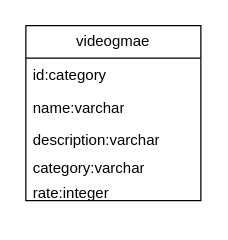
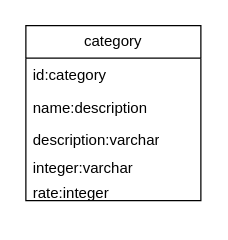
node "videogmae": label "videogmae" -> "category"
node "name:varchar": label "name:varchar" -> "name:description"
node "category:varchar": label "category:varchar" -> "integer:varchar"
